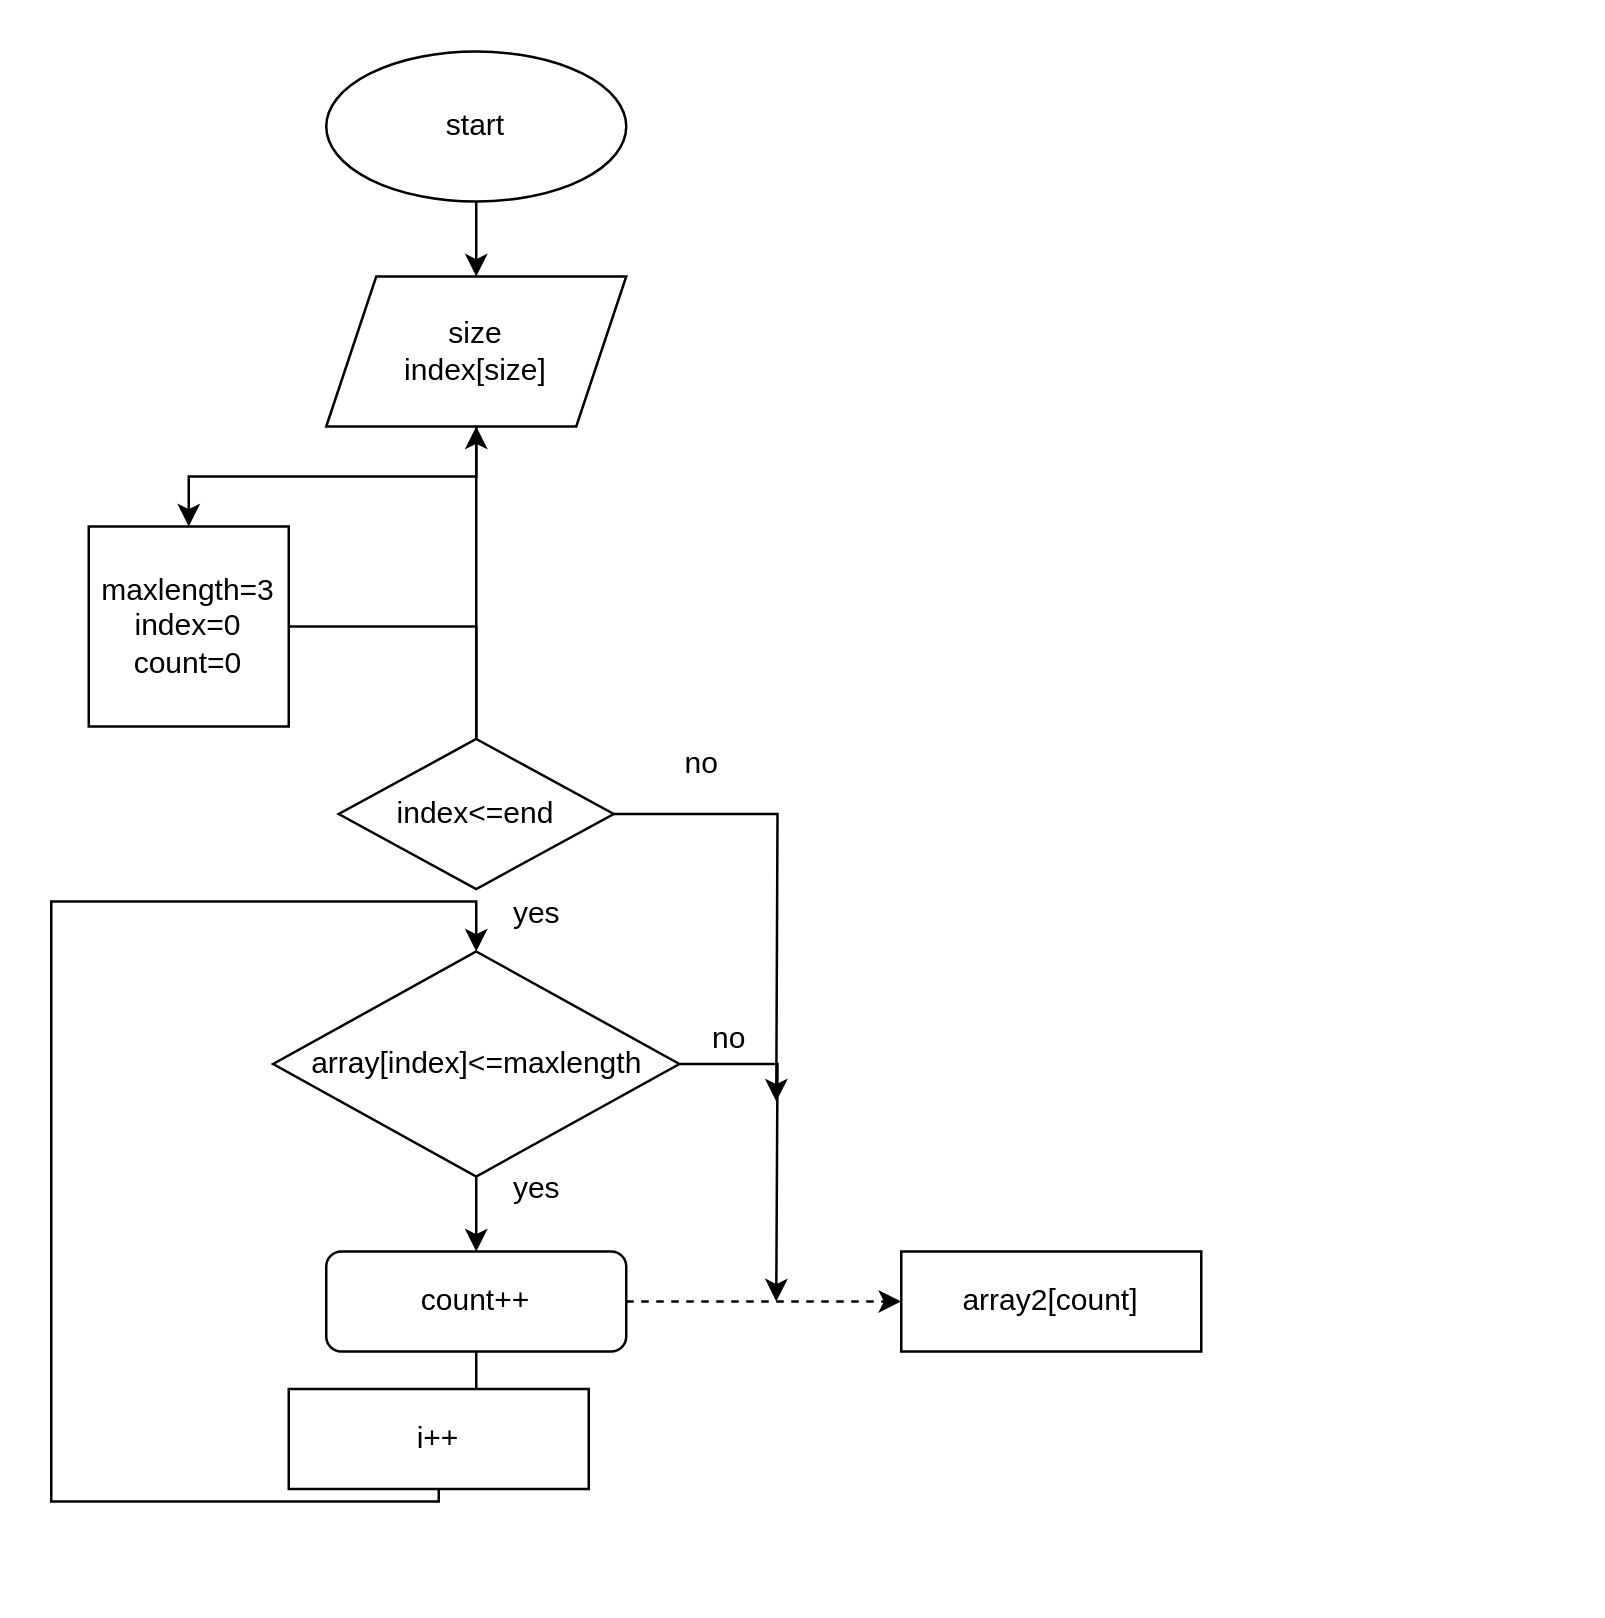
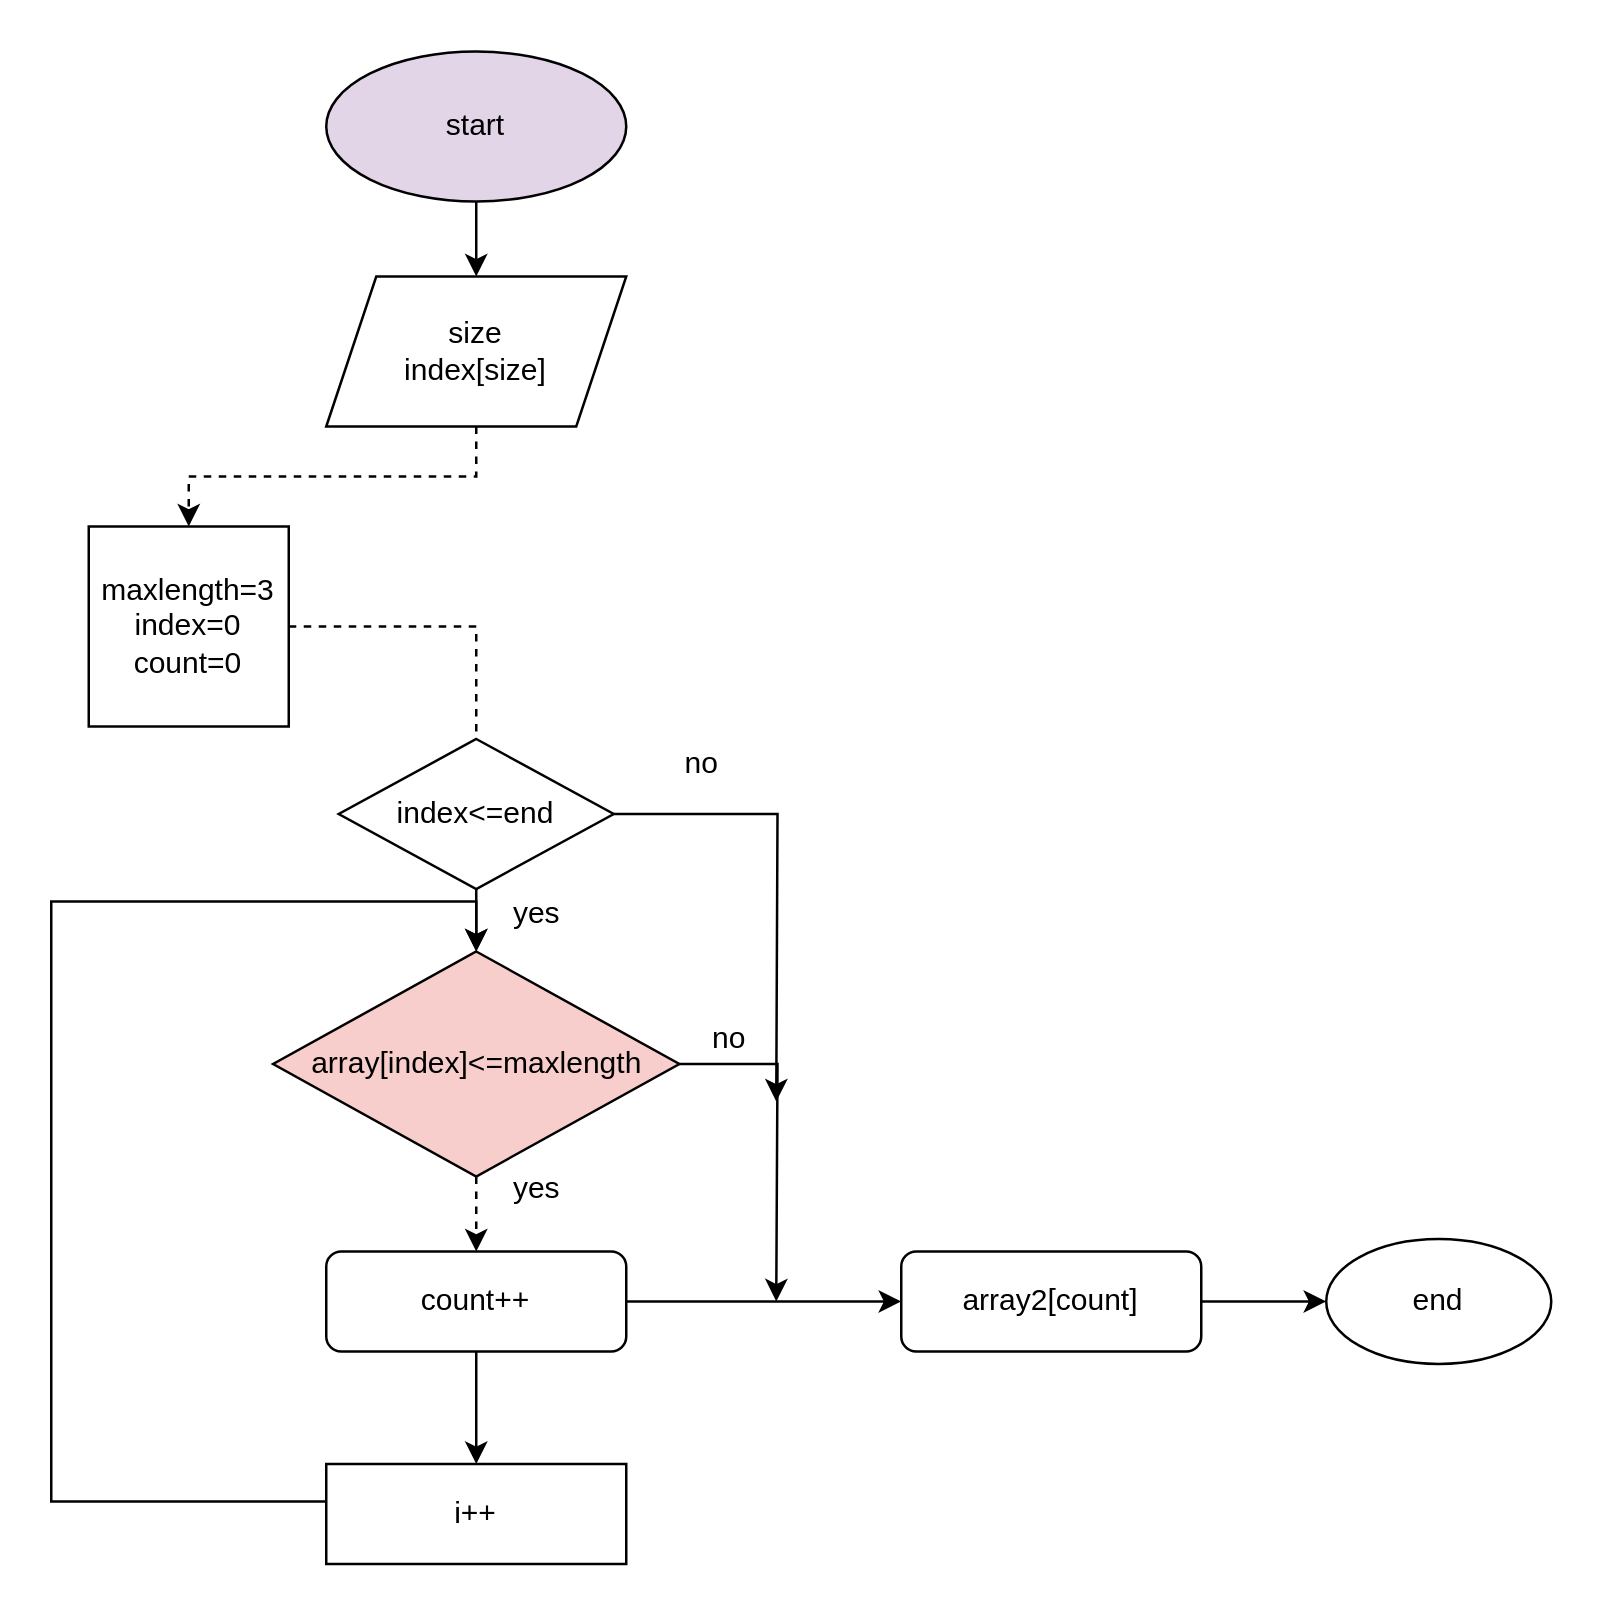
node "start": fillcolor #ffffff -> #e1d5e7
edge "size index[size]" -> "maxlength=3 index=0 count=0": style solid -> dashed
edge "index<=end" -> "size index[size]": now "index<=end" -> "array[index]<=maxlength"
edge "maxlength=3 index=0 count=0" -- "index<=end": style solid -> dashed
node "array[index]<=maxlength": fillcolor #ffffff -> #f8cecc
edge "array[index]<=maxlength" -> "count++": style solid -> dashed
edge "count++" -> "array2[count]": style dashed -> solid
node "array2[count]": shape rectangle -> rounded rectangle
edge "array2[count]" -> "end": added
node "end": added
node "i++": moved (439, 1439) -> (476, 1514)
